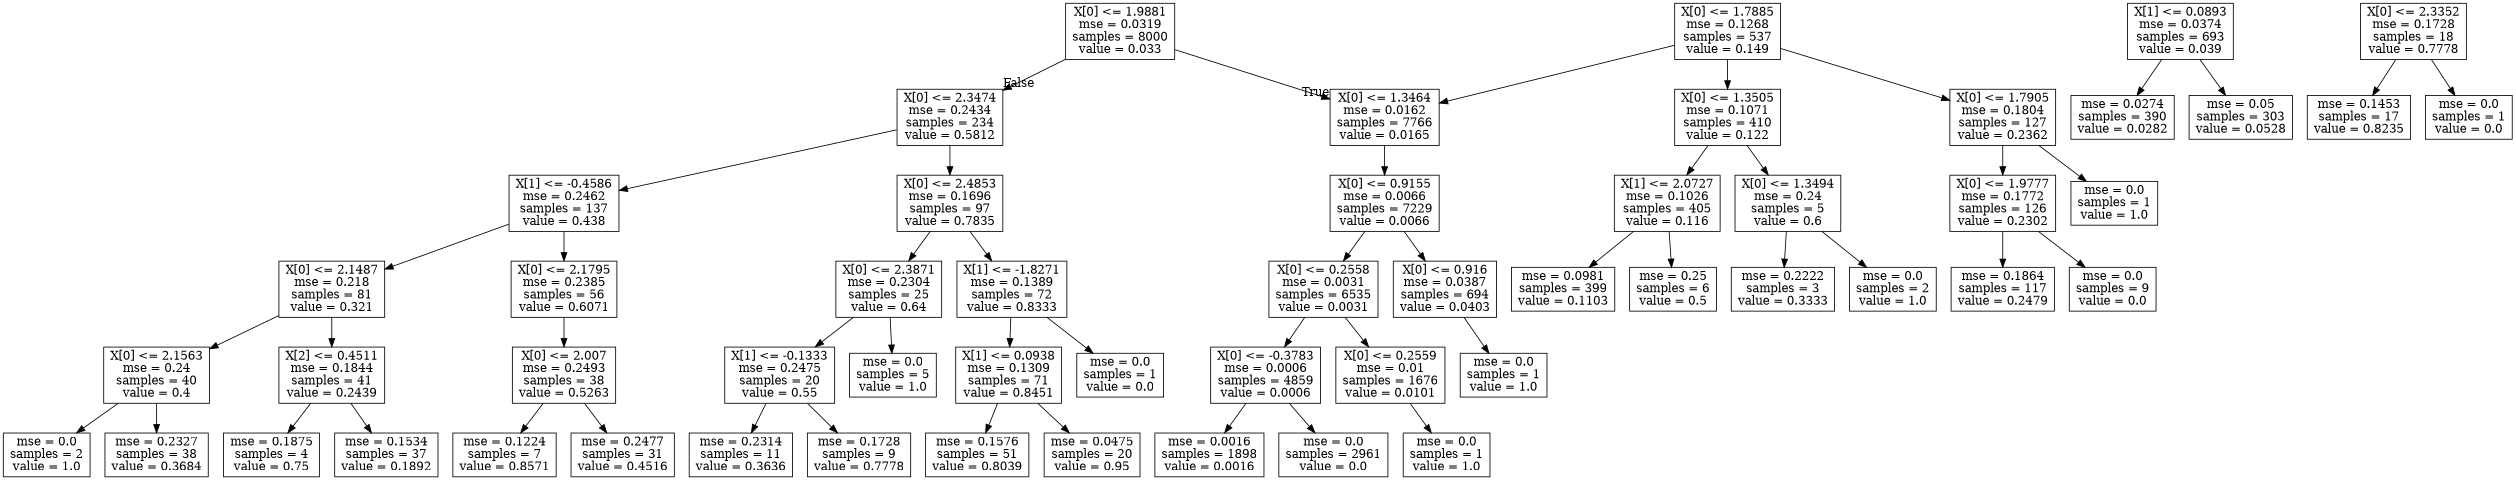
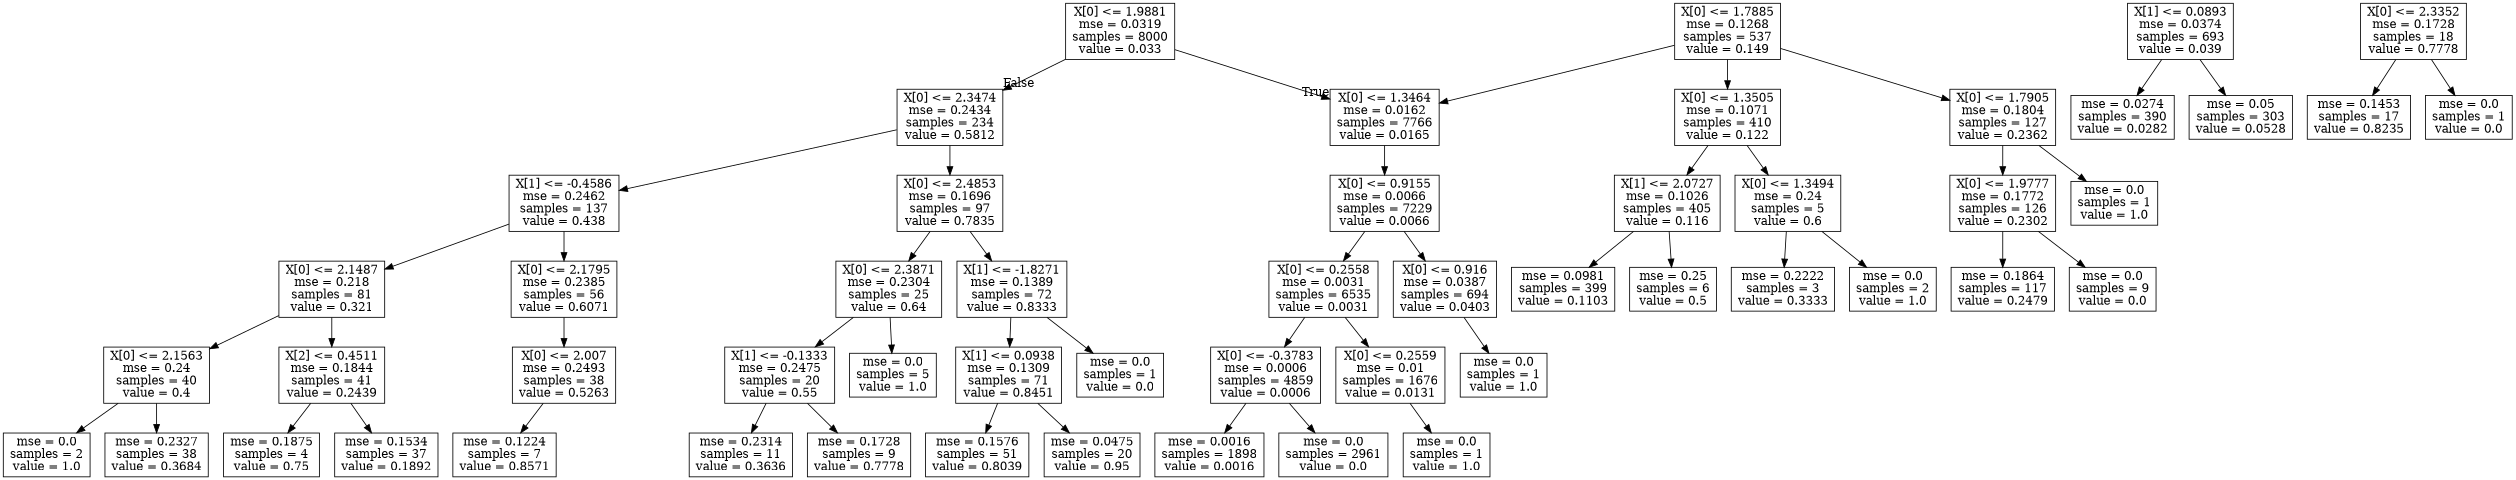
node "X[0] <= 0.2559 mse = 0.01 samples = 1676 value = 0.0101": label "X[0] <= 0.2559 mse = 0.01 samples = 1676 value = 0.0101" -> "X[0] <= 0.2559 mse = 0.01 samples = 1676 value = 0.0131"
node "mse = 0.2477 samples = 31 value = 0.4516": removed
